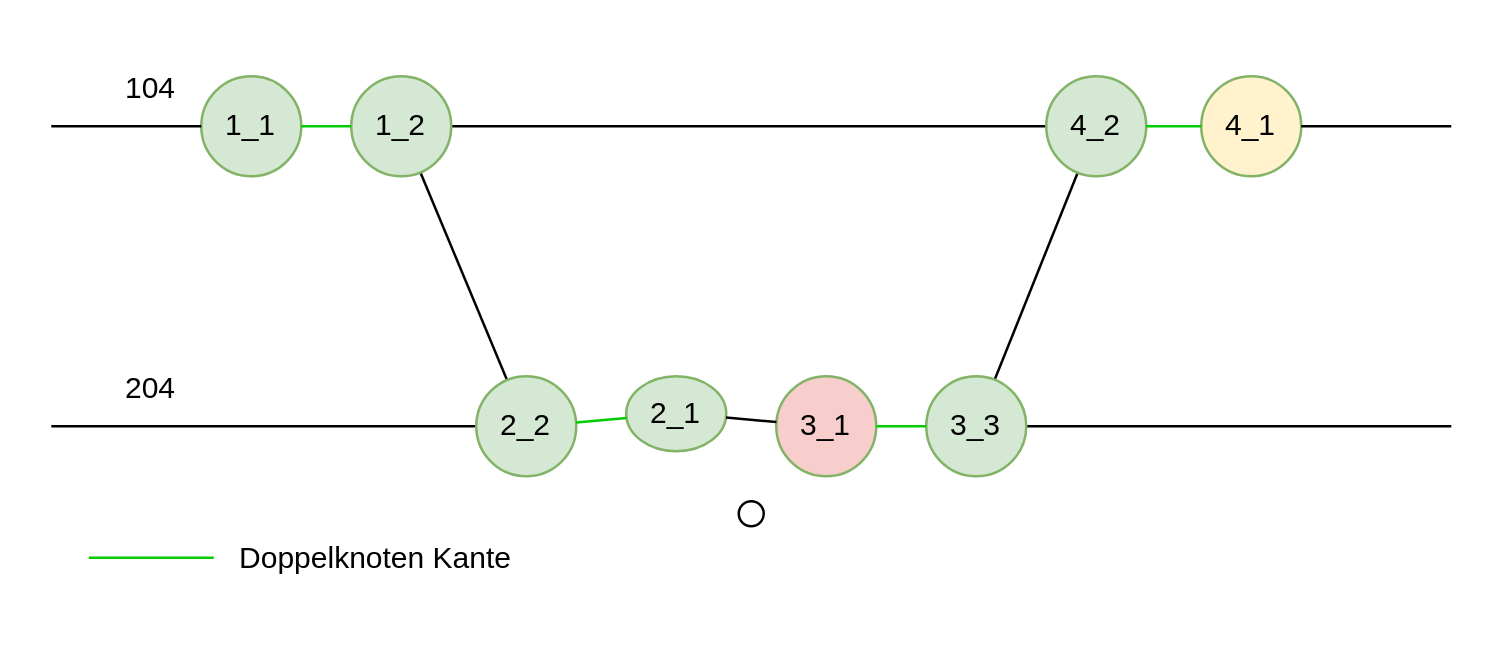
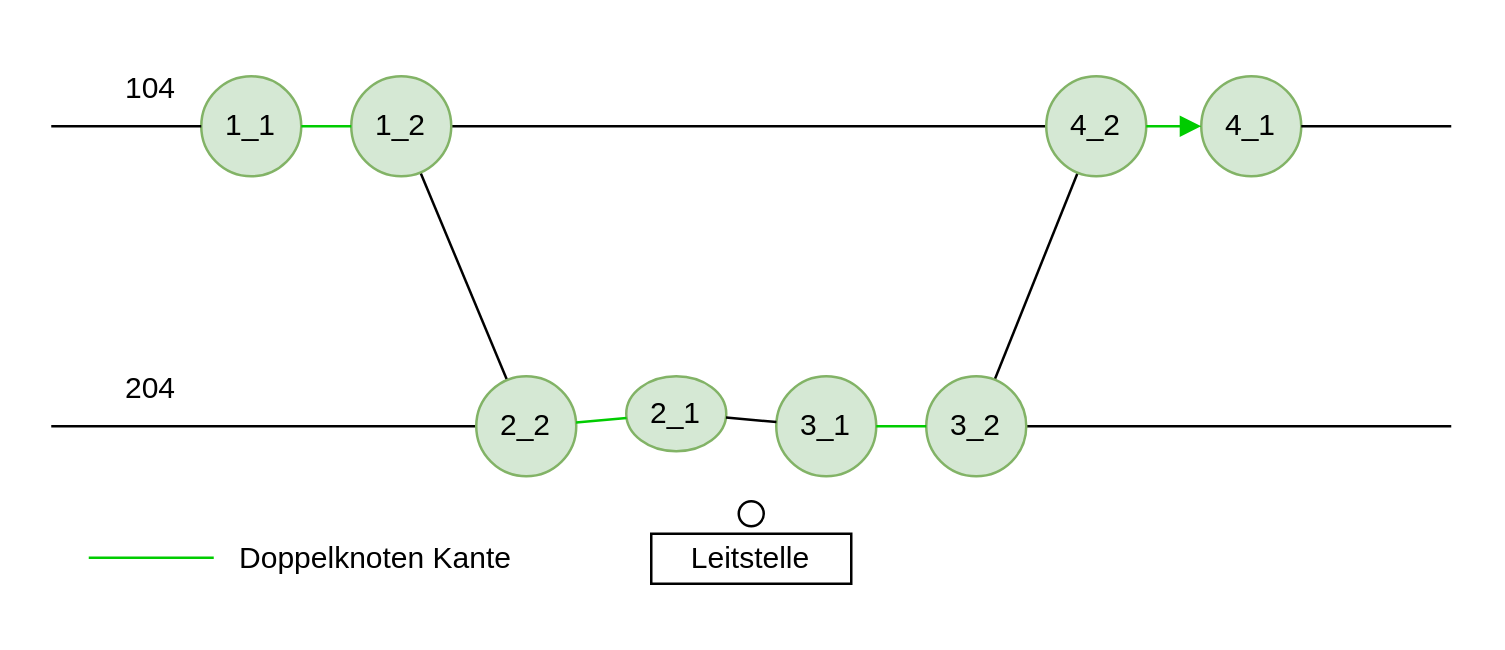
edge "4_2" -- "4_1": arrowhead none -> block
node "4_1": fillcolor #fff2cc -> #d5e8d4
node "3_1": fillcolor #f8cecc -> #d5e8d4
node "3_3": label "3_3" -> "3_2"
node "Leitstelle": added
